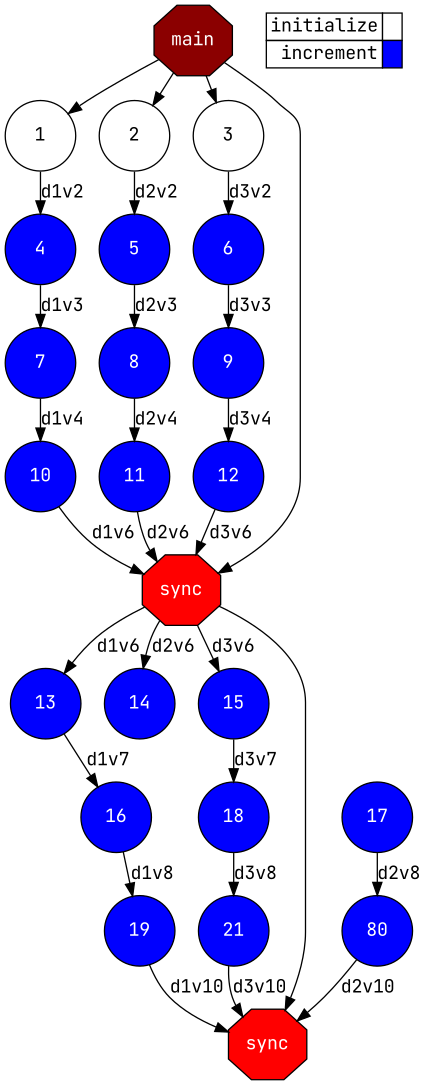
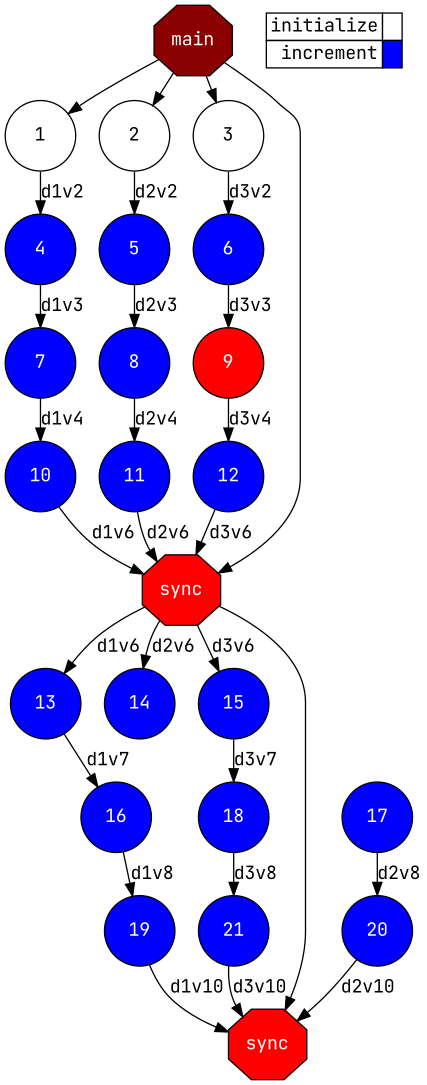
node "9": fillcolor #0000ff -> #ff0000
node "80": label "80" -> "20"
